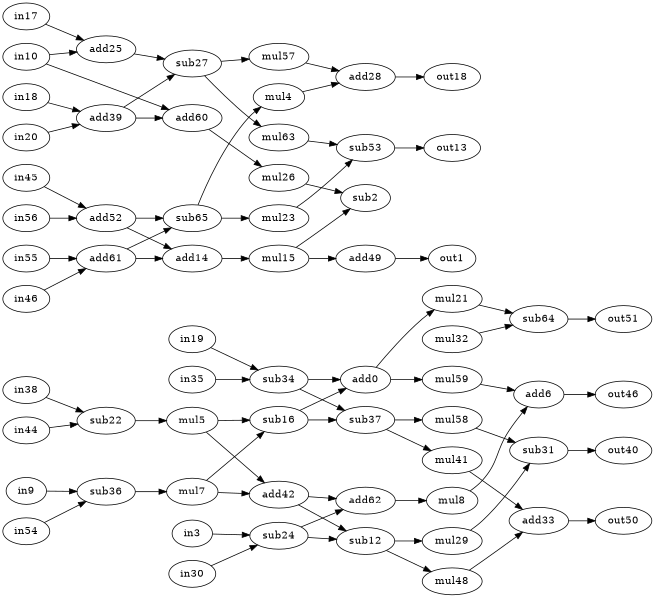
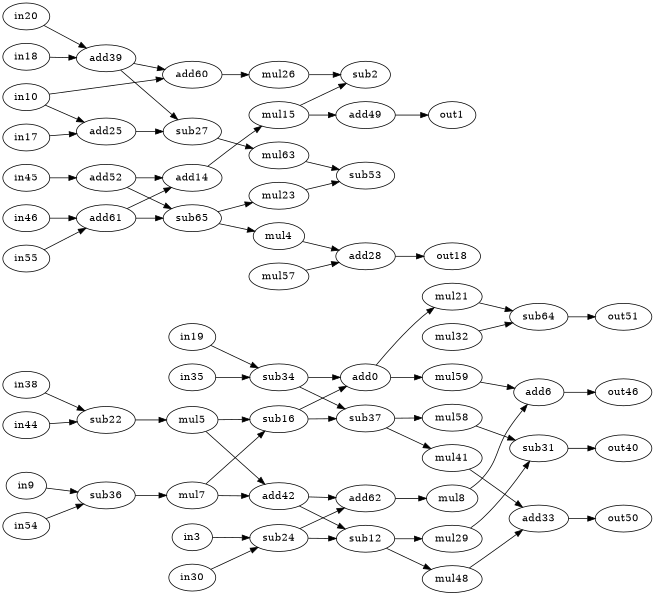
edge "sub27" -> "mul57": removed
node "out13": removed
node "in56": removed
